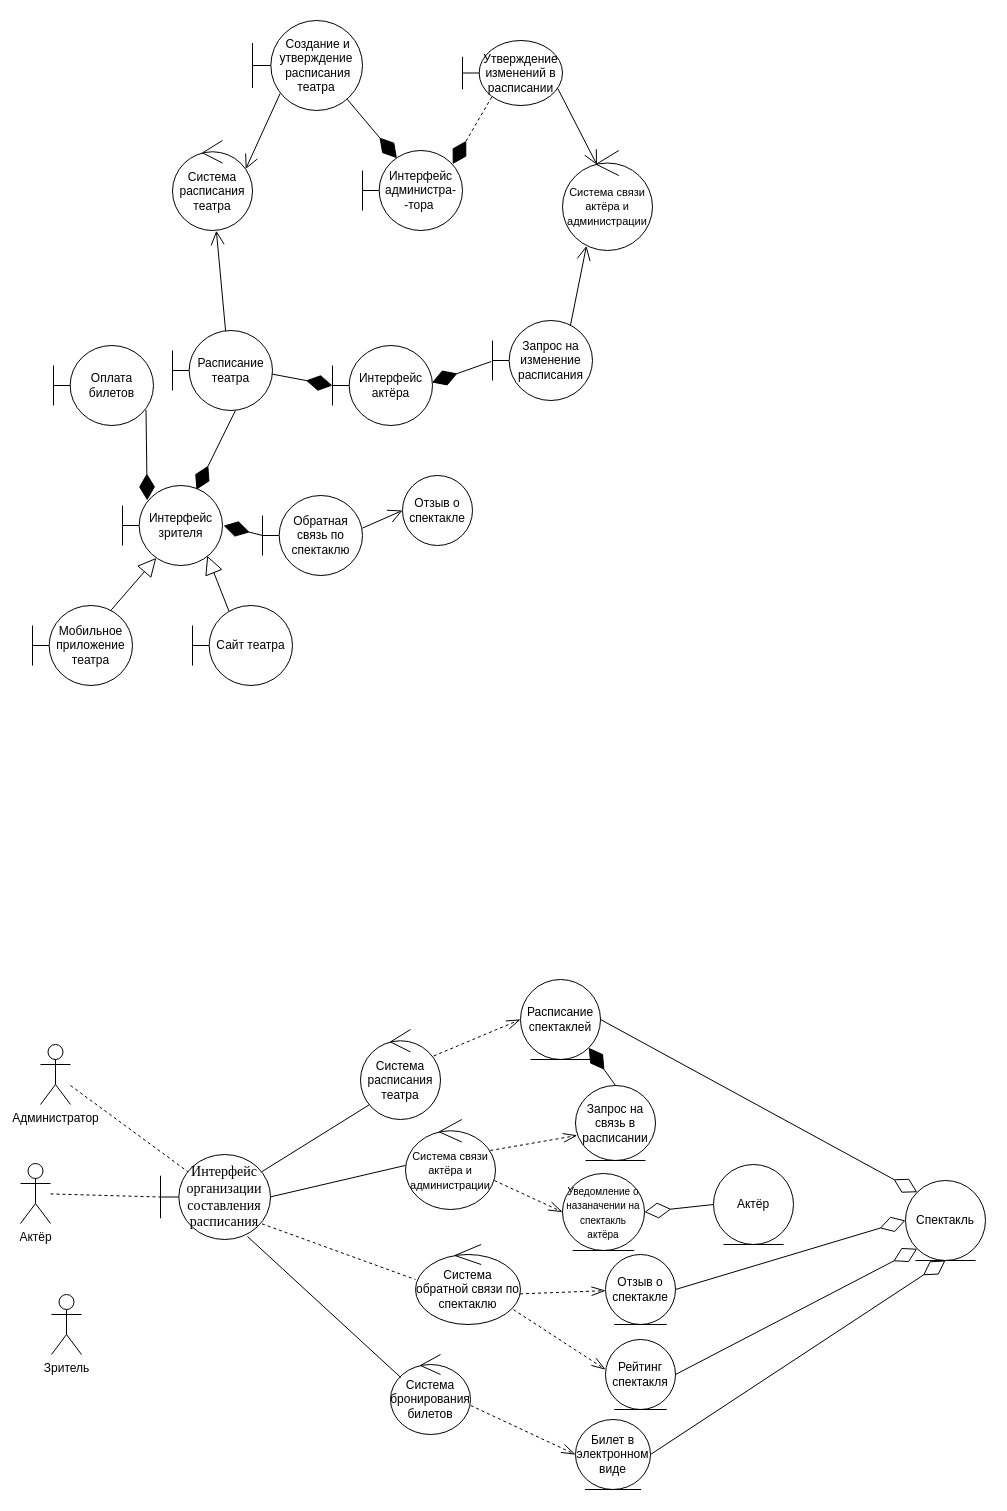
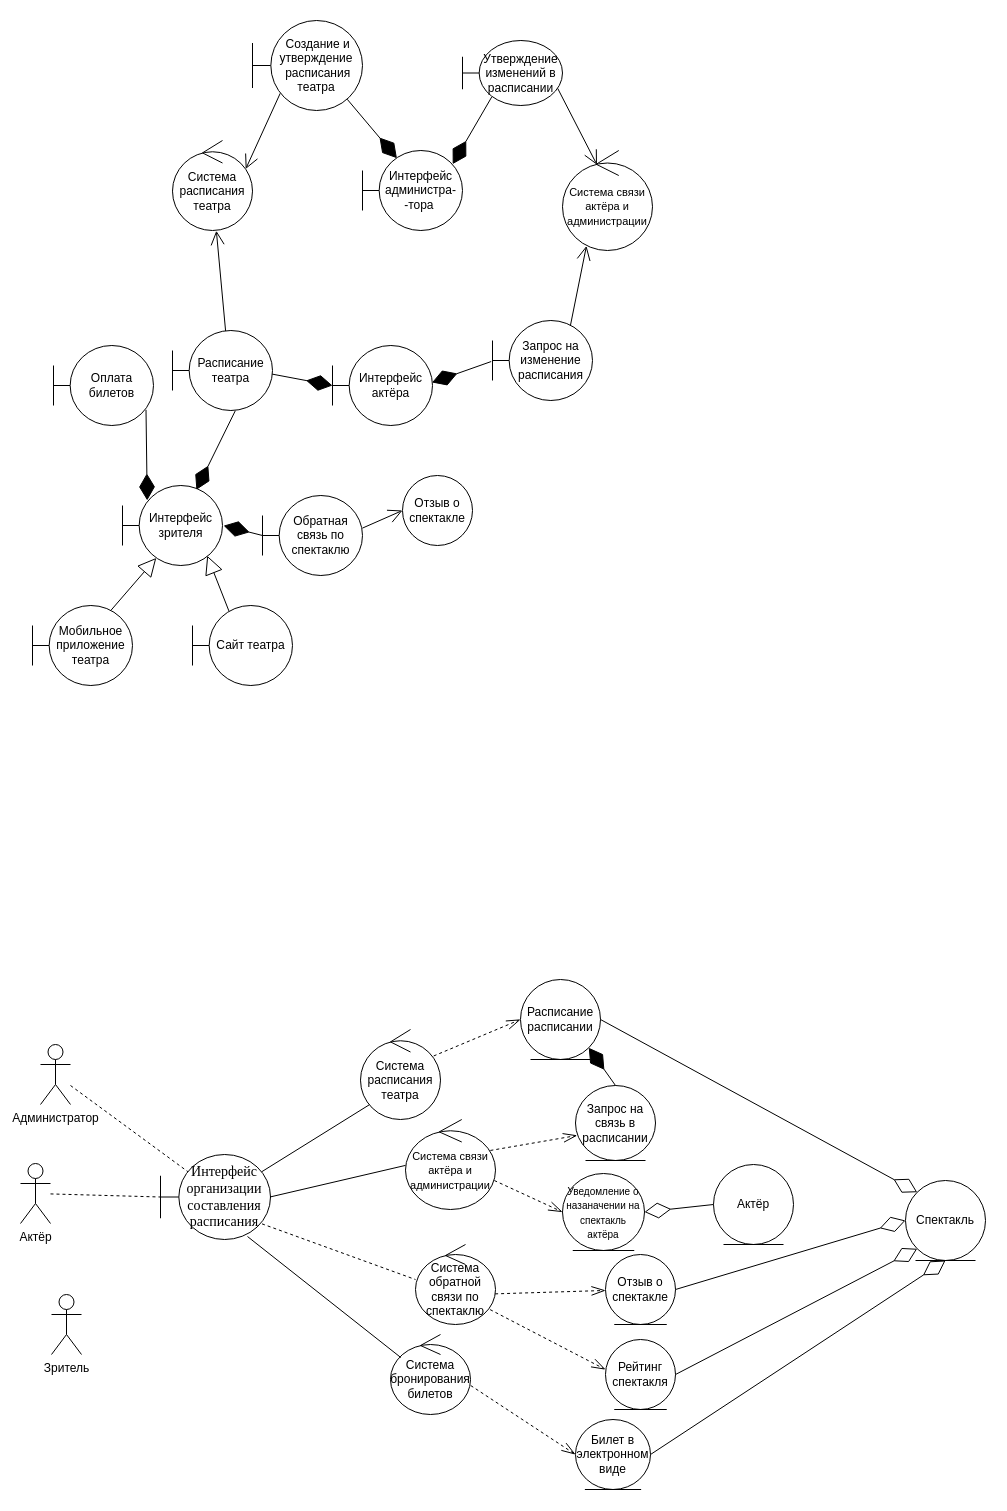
edge "Утверждение изменений в расписании" -> "Интерфейс администра- -тора": style dashed -> solid
node "Расписание спектаклей": label "Расписание спектаклей" -> "Расписание расписании"
node "Система обратной связи по спектаклю": size 105x80 -> 80x80
node "Система бронирования билетов": moved (431, 1395) -> (431, 1375)
